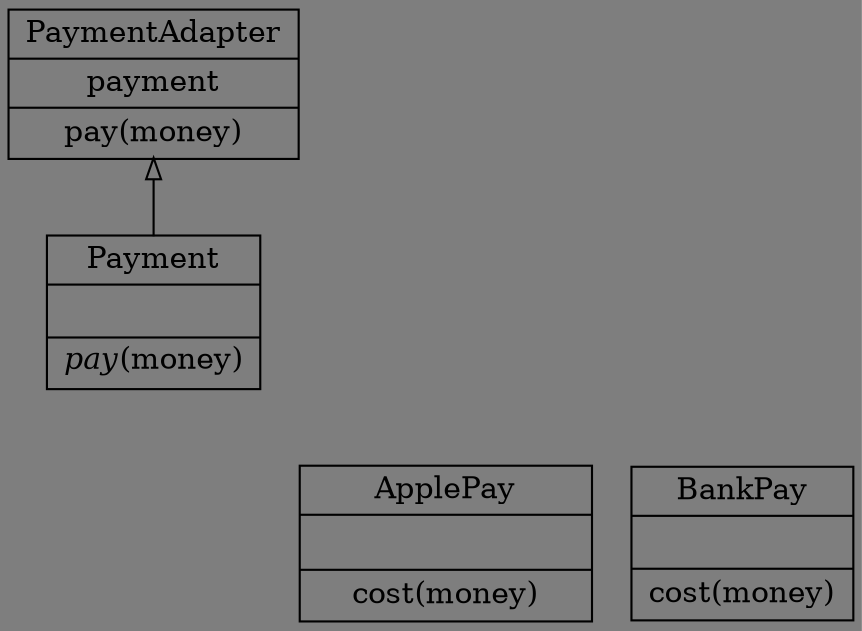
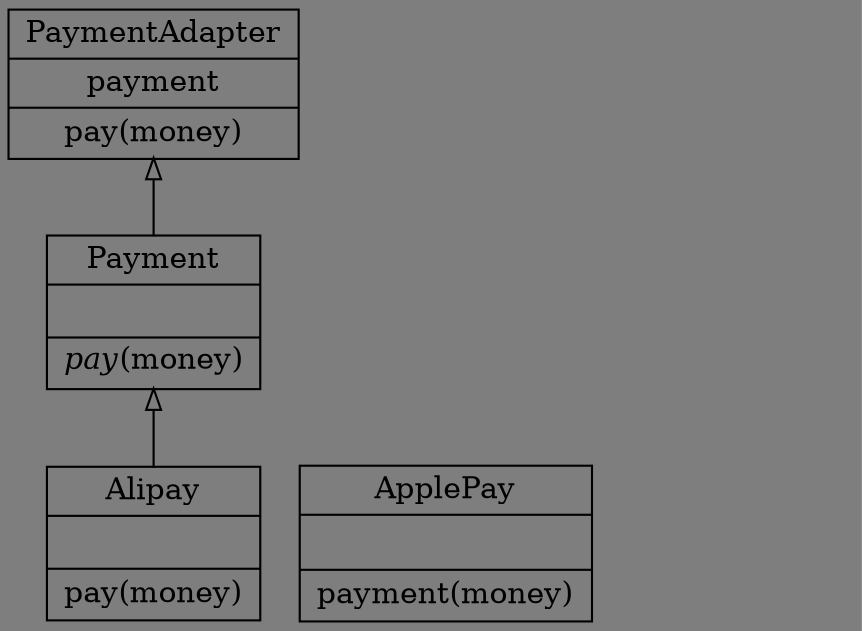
node "Alipay": added
node "BankPay": removed
node "ApplePay": text "cost(money)" -> "payment(money)"
